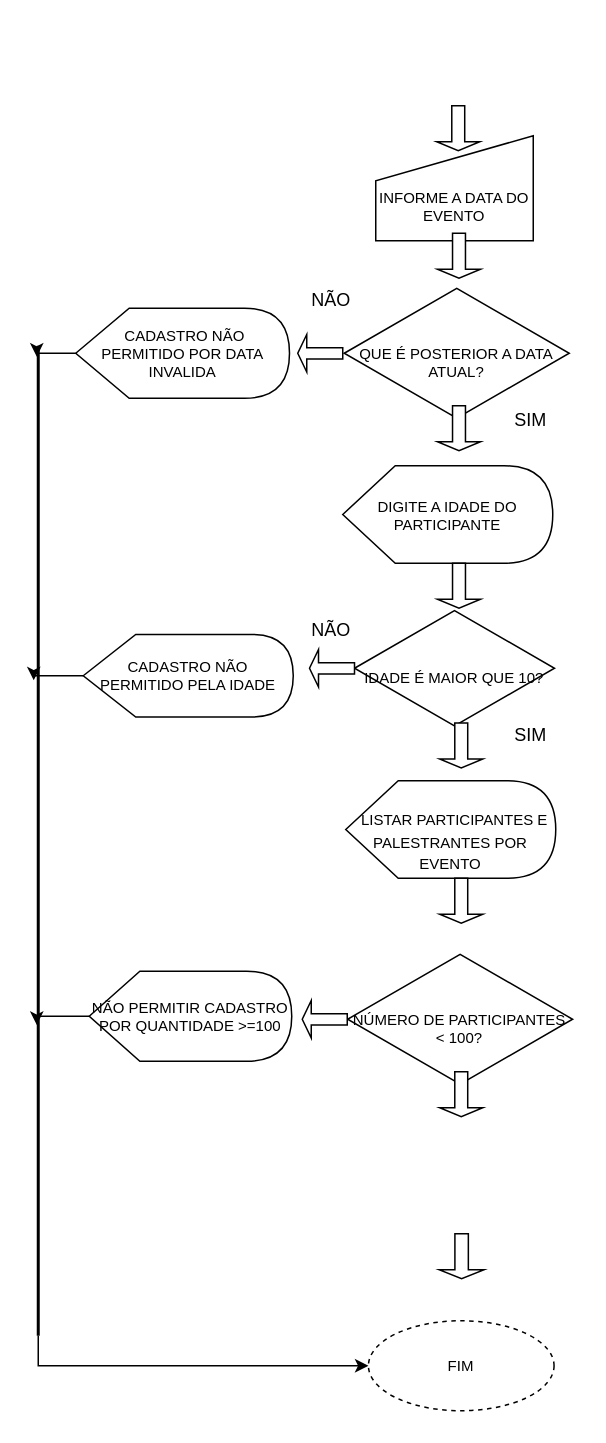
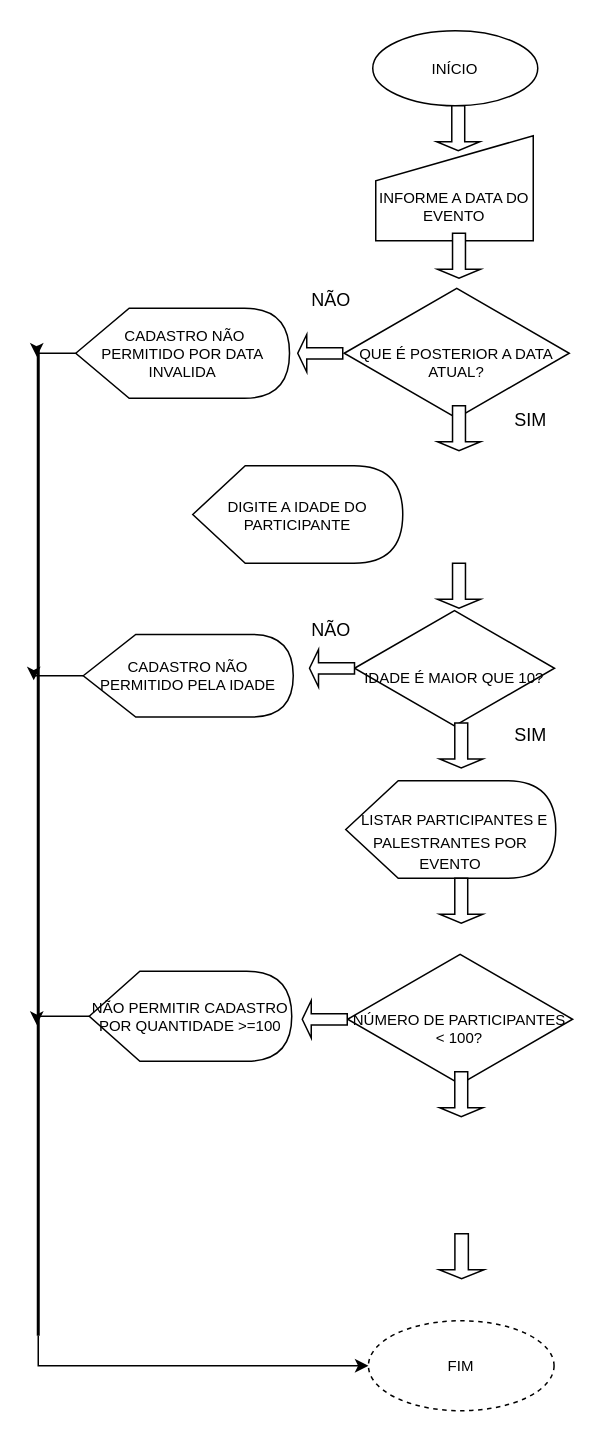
node "INÍCIO": added
node "DIGITE A IDADE DO PARTICIPANTE": moved (448, 515) -> (298, 515)
